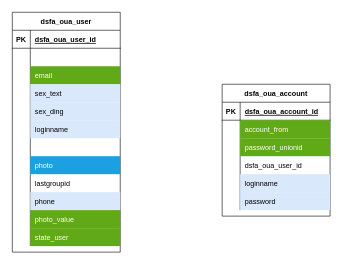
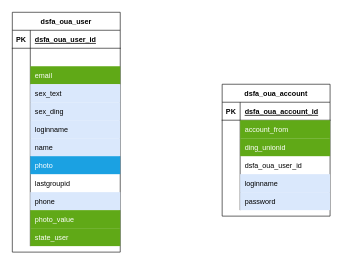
node "name": added
node "password_unionid": label "password_unionid" -> "ding_unionid"
